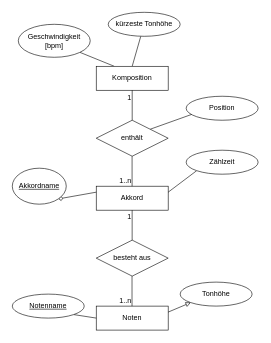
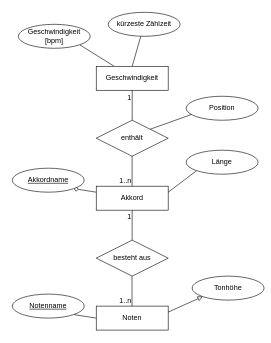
node "kürzeste Tonhöhe": label "kürzeste Tonhöhe" -> "kürzeste Zählzeit"
node "Geschwindigkeit [bpm]": size 72x33 -> 72x24
node "Komposition": label "Komposition" -> "Geschwindigkeit"
node "Zählzeit": label "Zählzeit" -> "Länge"
node "Akkordname": size 54x36 -> 72x24
node "Tonhöhe": moved (216, 294) -> (228, 288)
